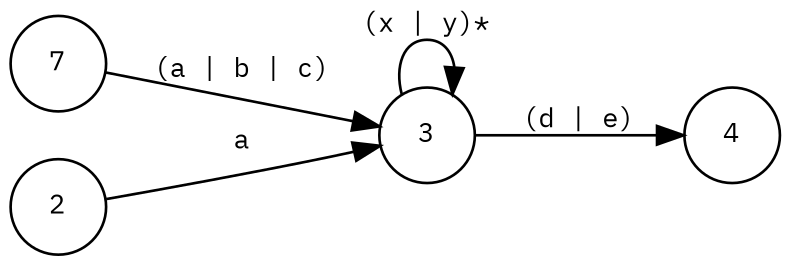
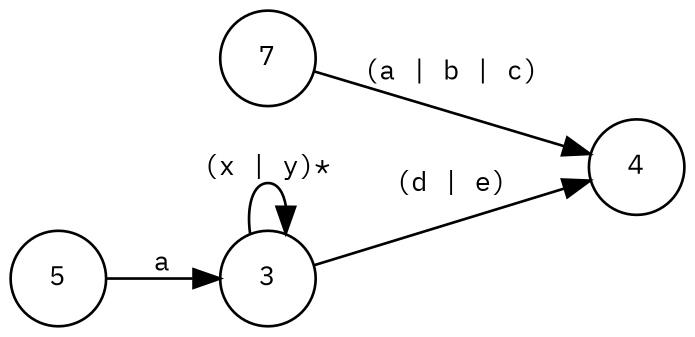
edge "7" -> "3": now "7" -> "4"
node "2": label "2" -> "5"
